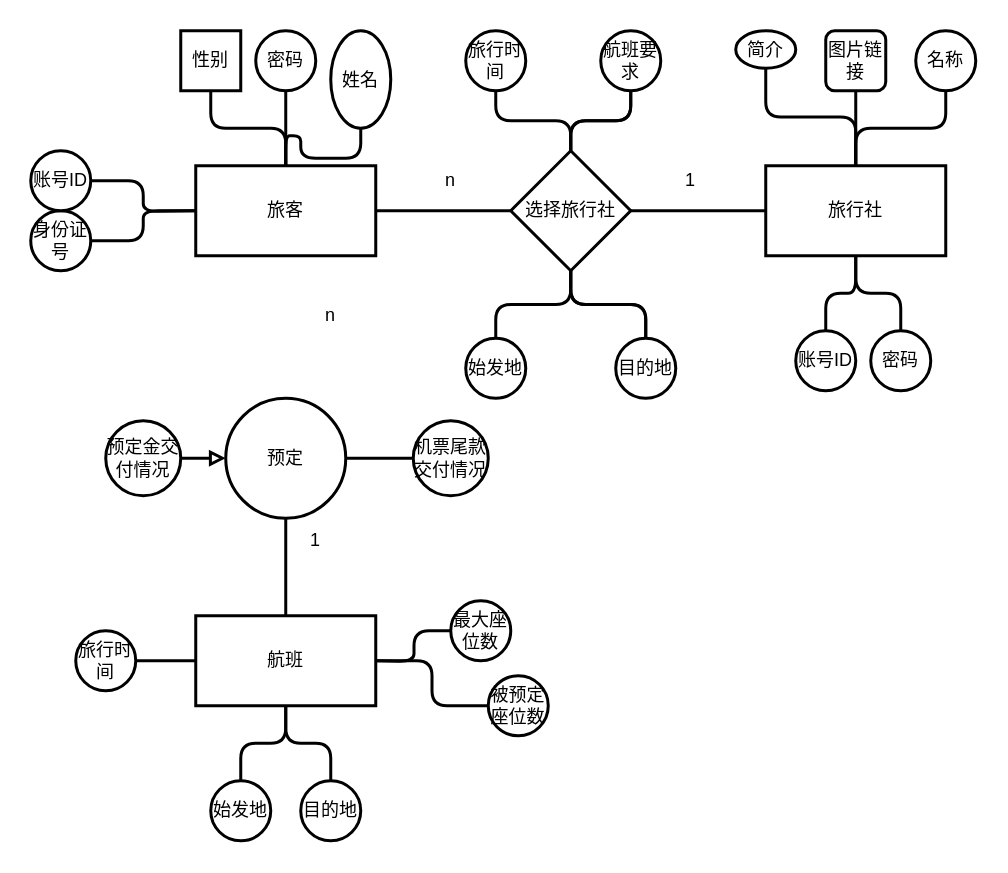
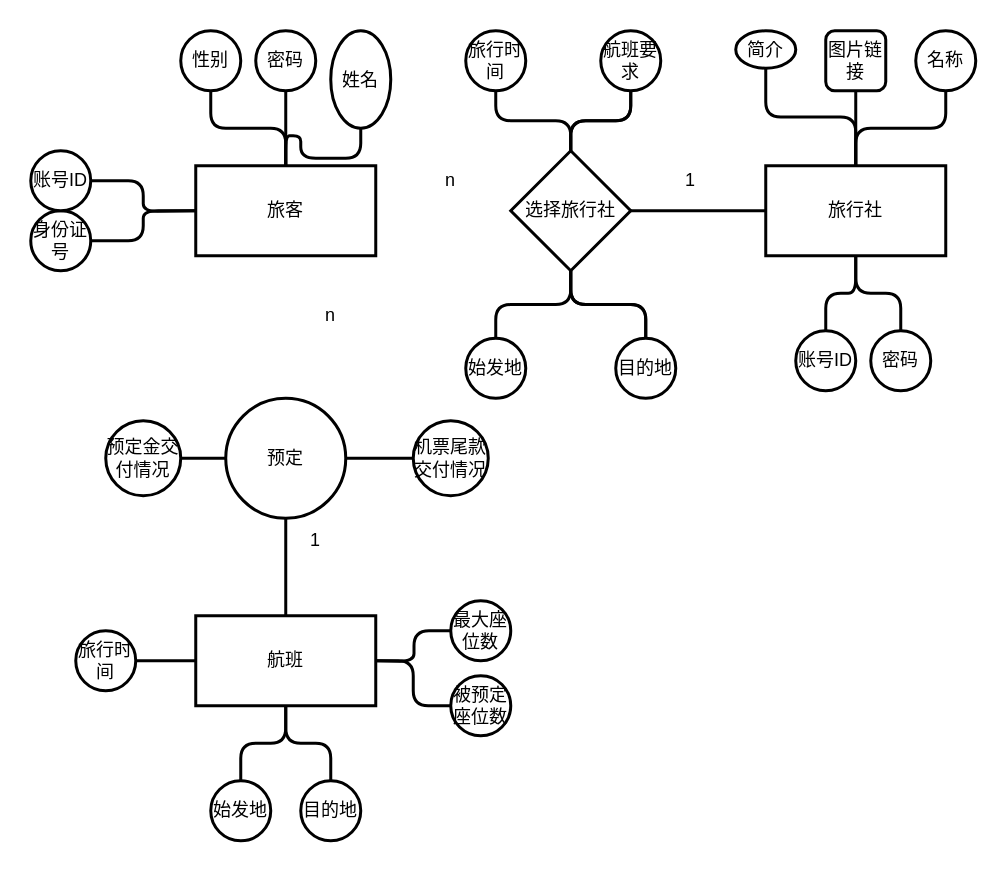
node "性别": shape rectangle -> ellipse
edge "旅客" -- "选择旅行社": removed
edge "预定金交付情况" -> "预定": arrowhead block -> none
node "被预定座位数": moved (518, 706) -> (481, 706)
